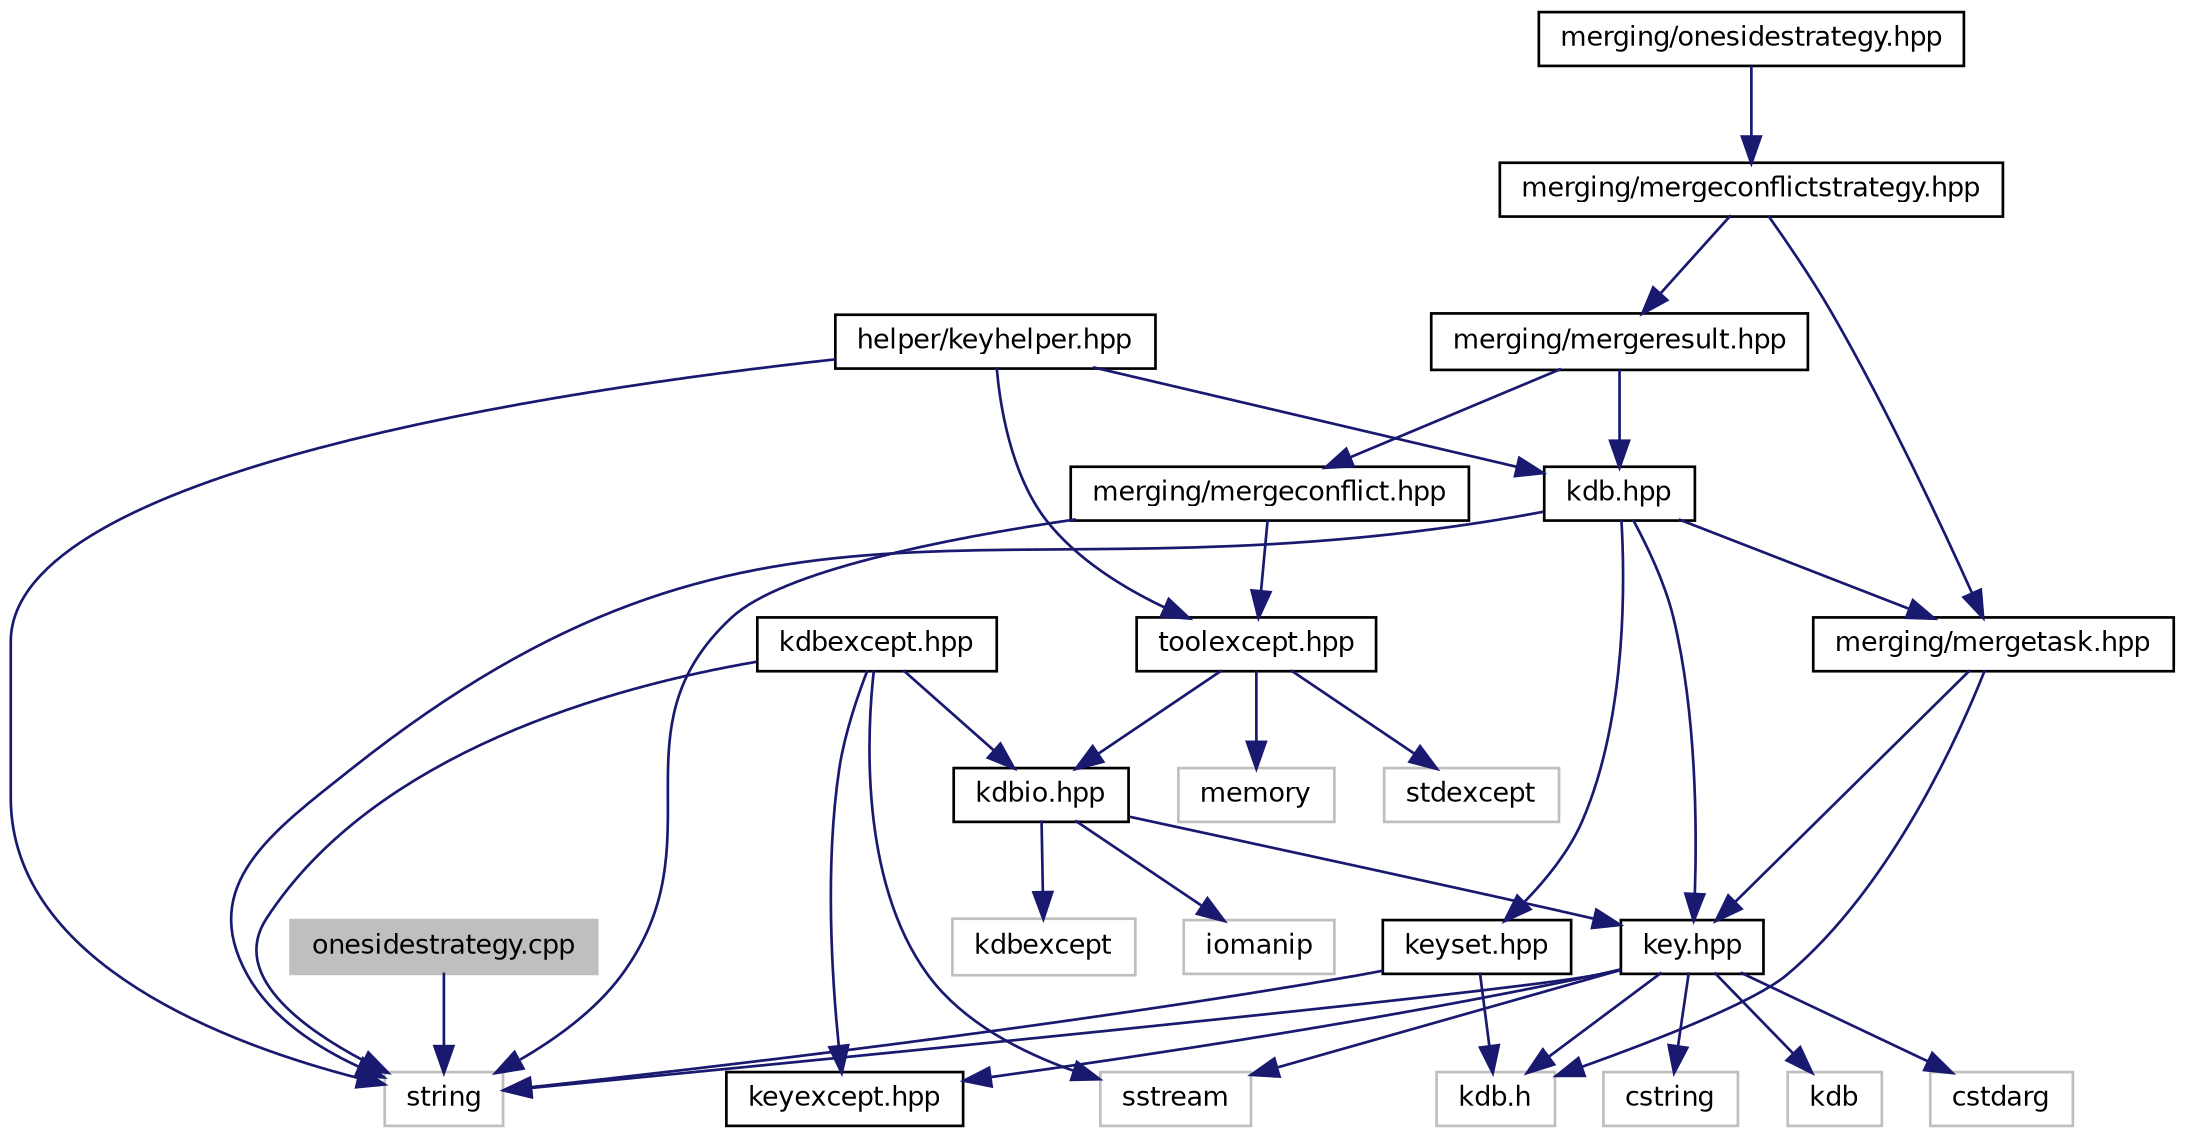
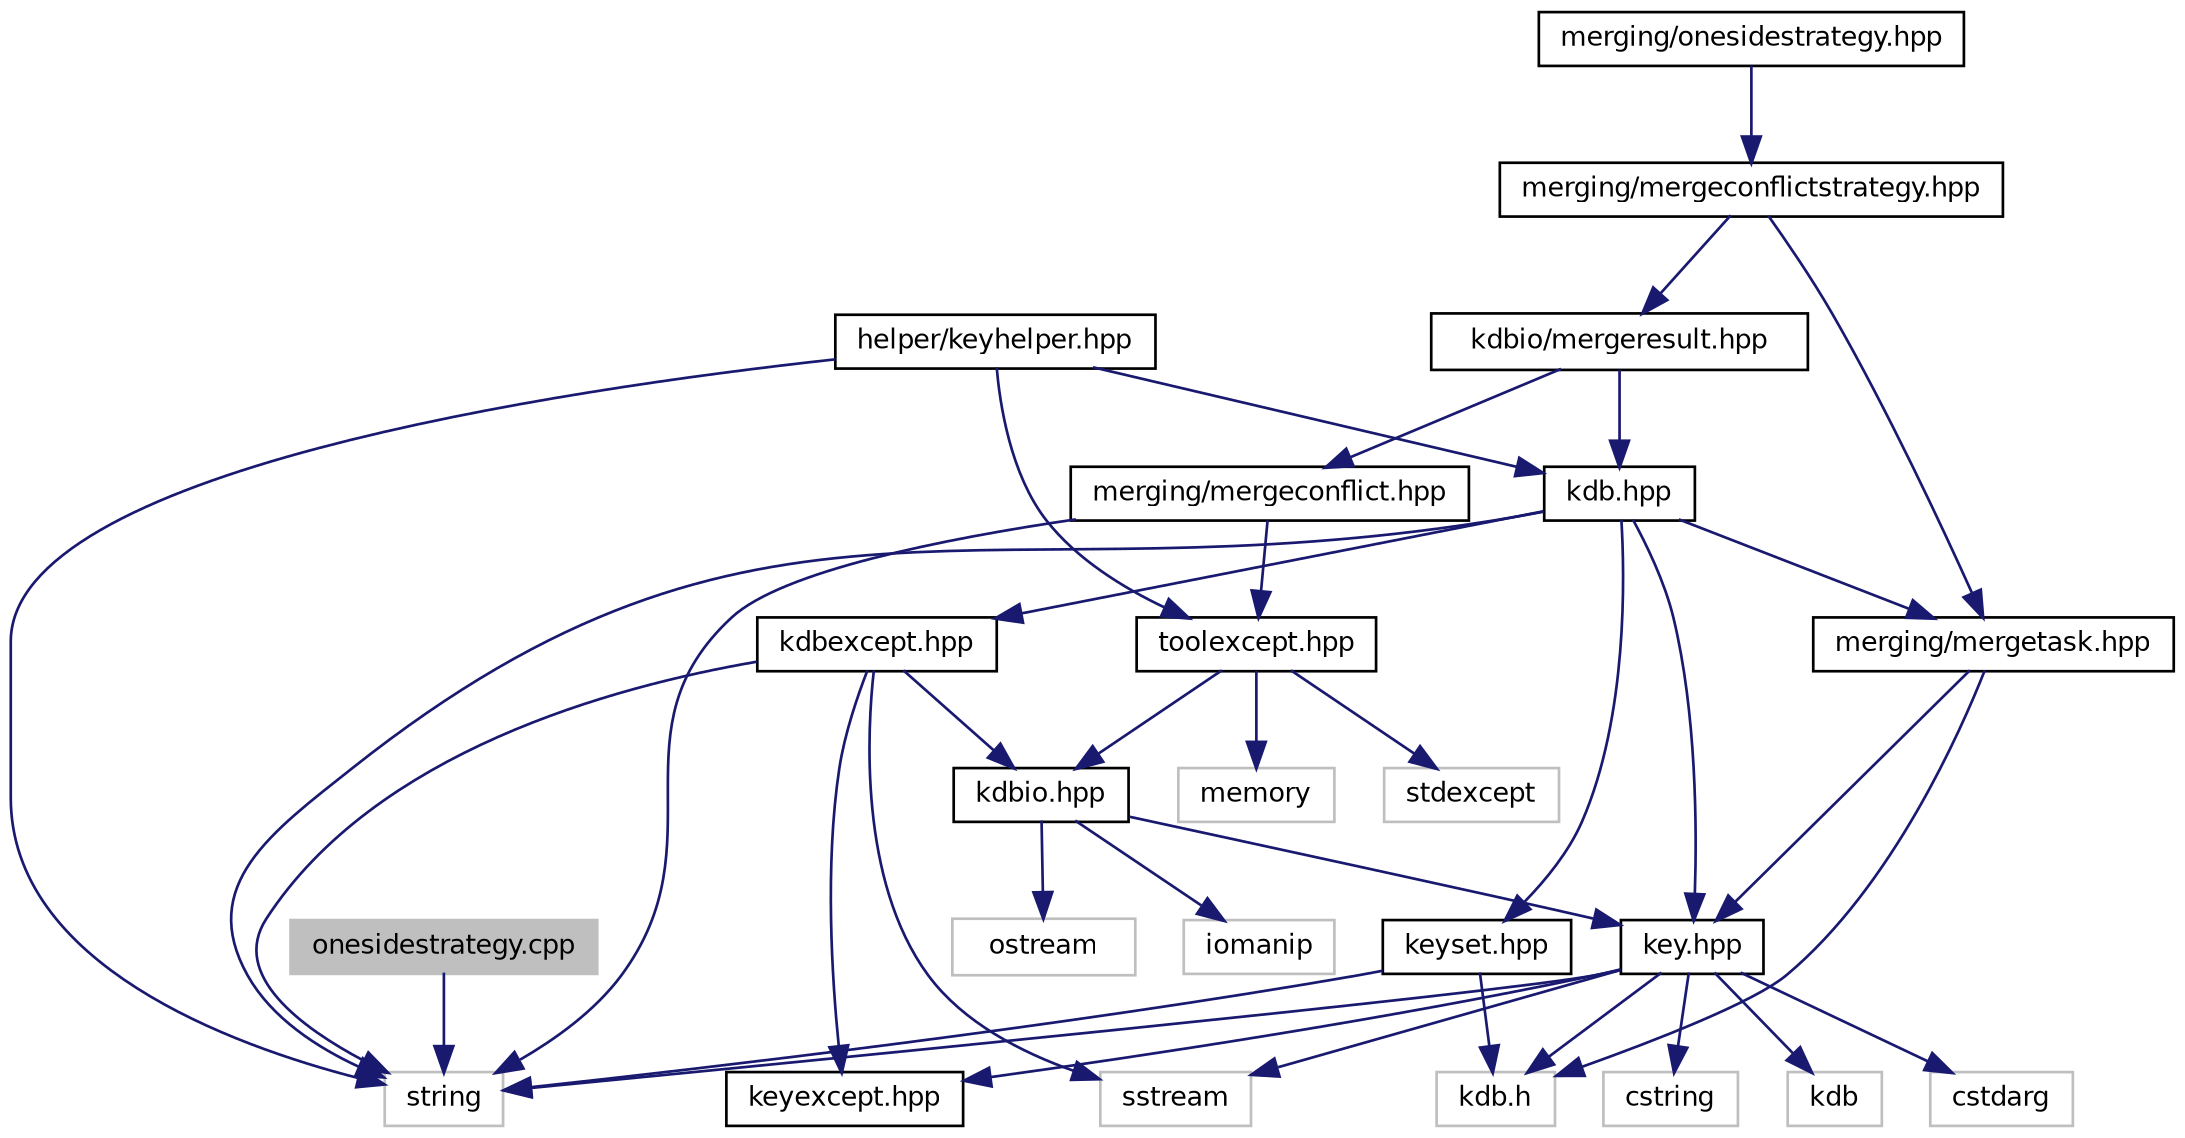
node "merging/mergeresult.hpp": label "merging/mergeresult.hpp" -> "kdbio/mergeresult.hpp"
edge "kdb.hpp" -> "kdbexcept.hpp": added
node "kdbexcept": label "kdbexcept" -> "ostream"
